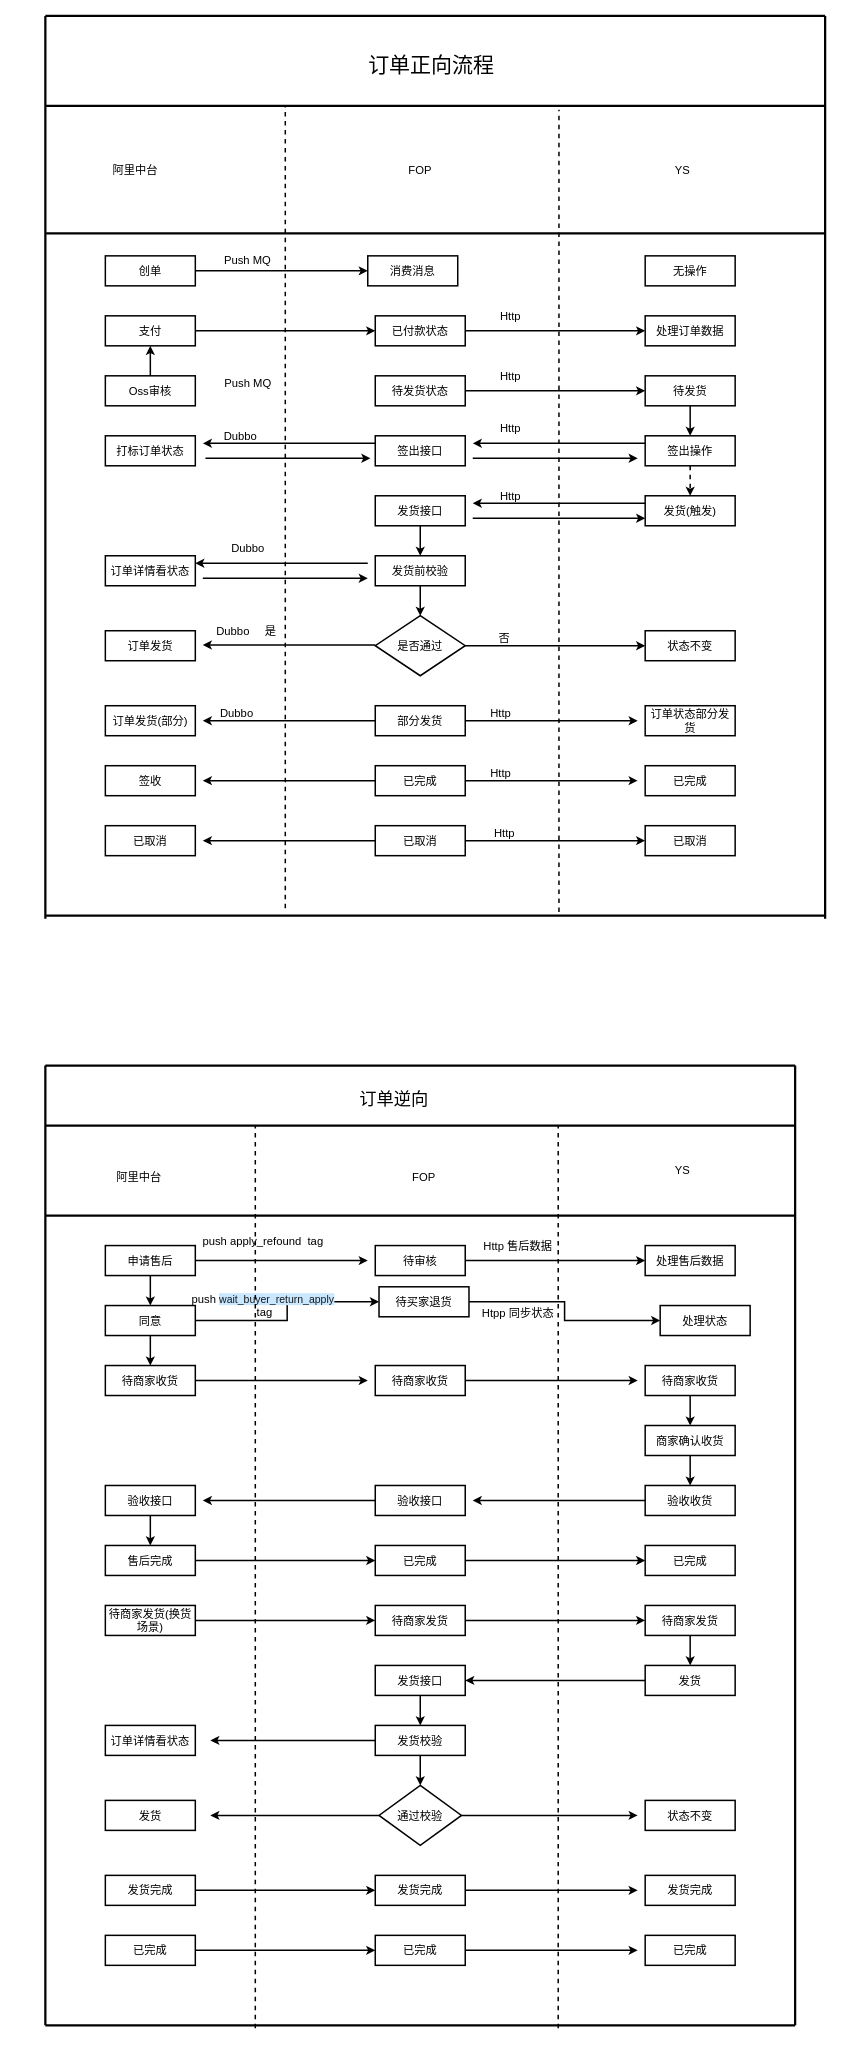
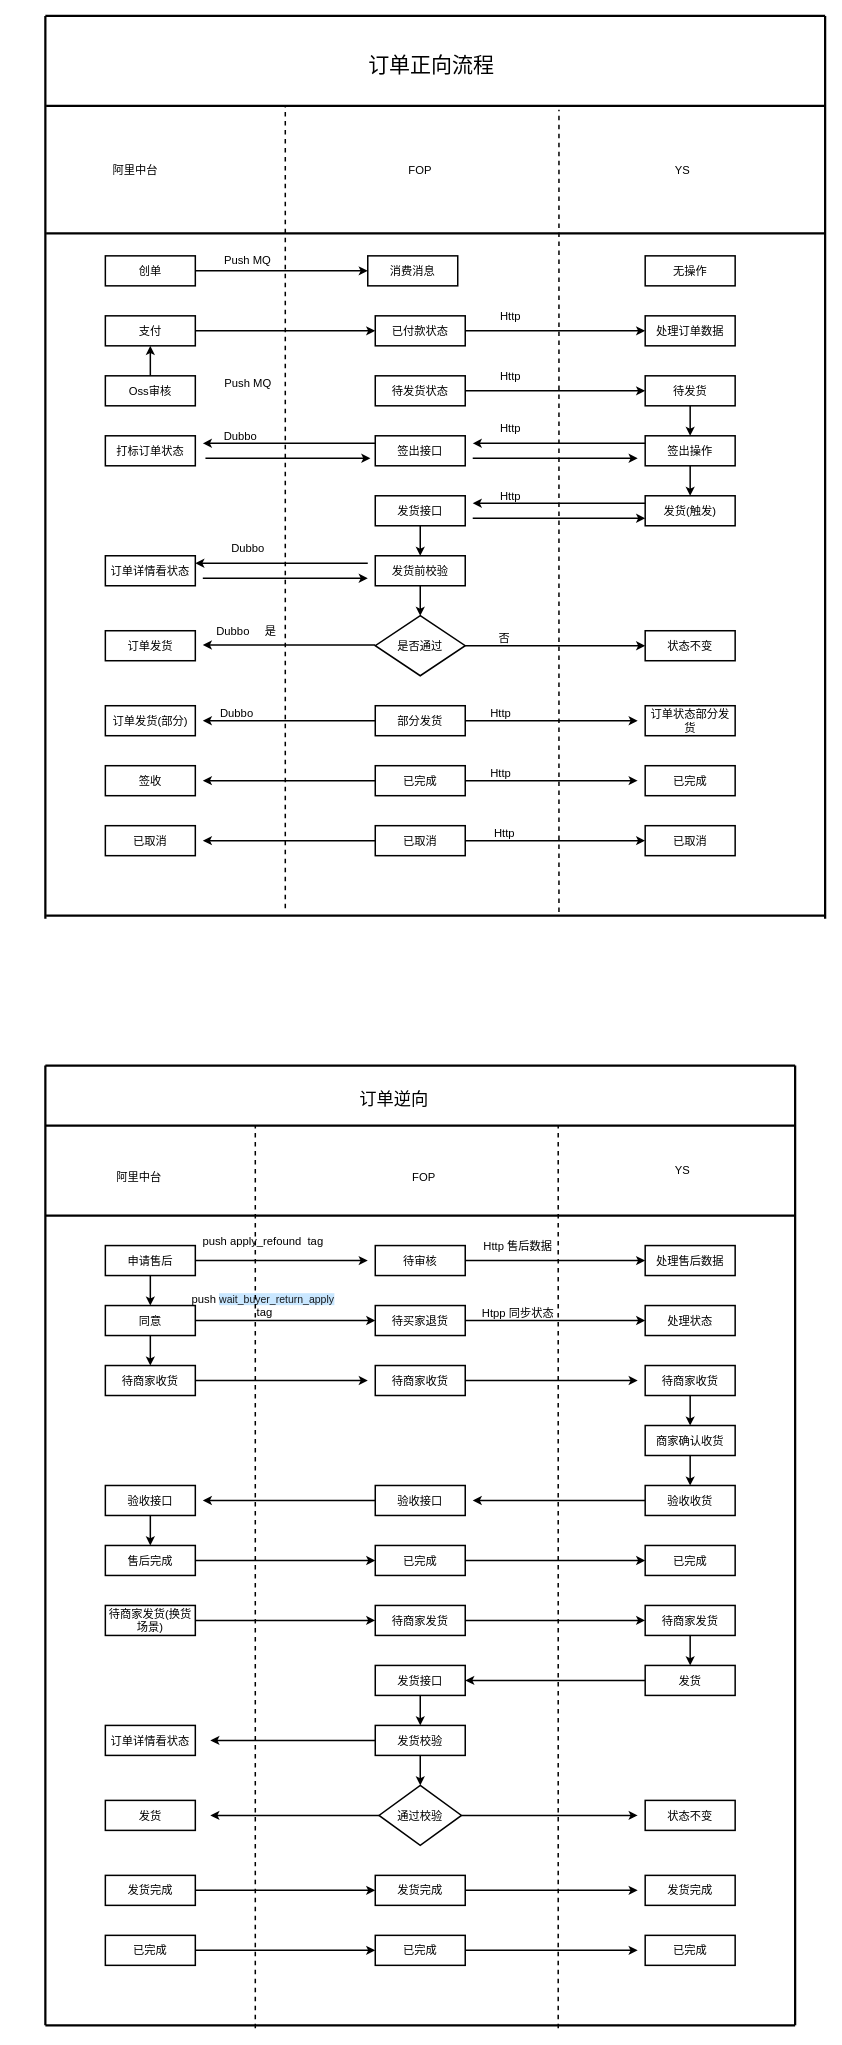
edge "签出操作" -> "发货(触发)": style dashed -> solid
node "待买家退货": moved (424, 1302) -> (420, 1320)
node "处理状态": moved (705, 1320) -> (690, 1320)
